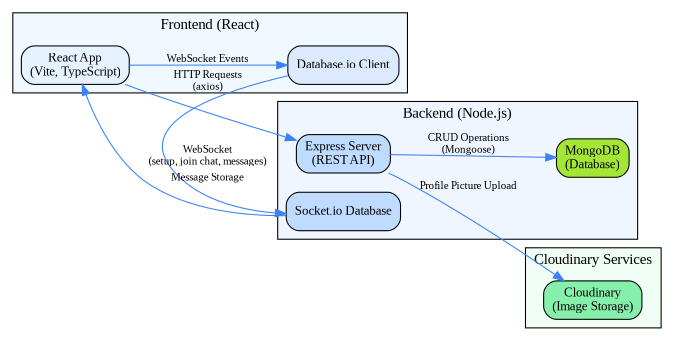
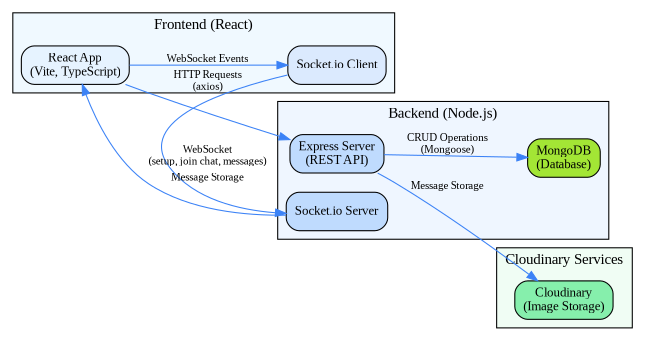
node "Database.io Client": label "Database.io Client" -> "Socket.io Client"
edge "Express Server (REST API)" -> "Cloudinary (Image Storage)": label "Profile Picture Upload" -> "Message Storage"
node "Socket.io Database": label "Socket.io Database" -> "Socket.io Server"
